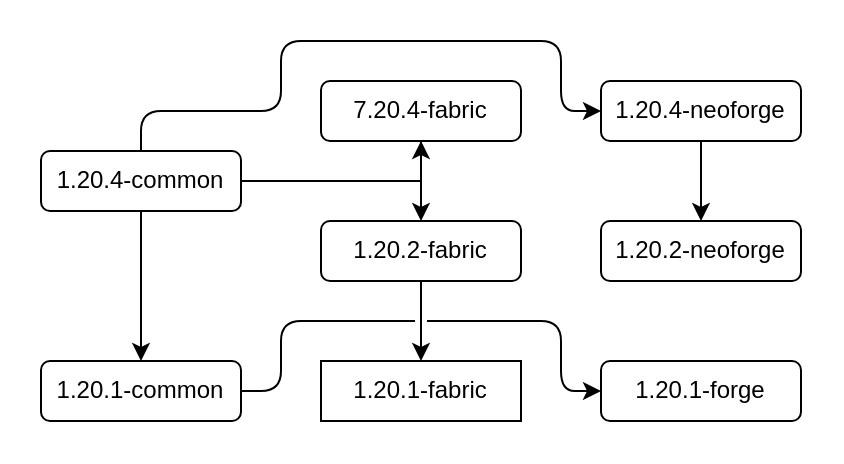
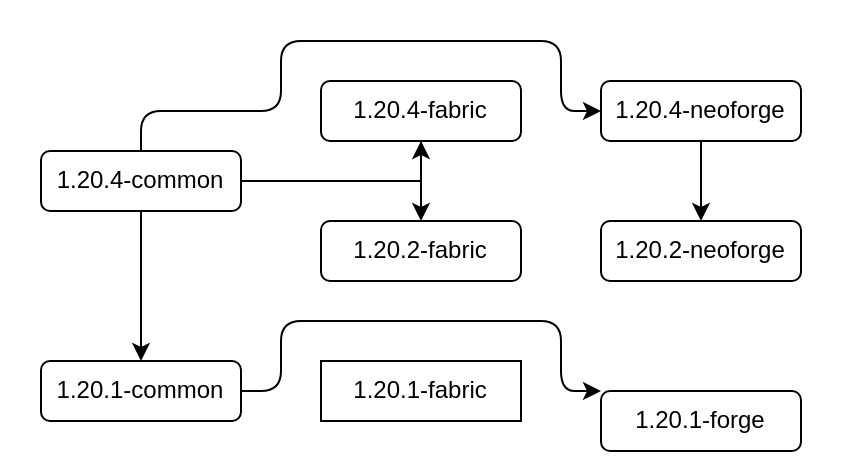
node "7.20.4-fabric": label "7.20.4-fabric" -> "1.20.4-fabric"
edge "1.20.2-fabric" -> "1.20.1-fabric": removed
node "1.20.1-forge": moved (701, 391) -> (701, 421)
